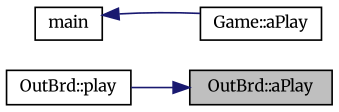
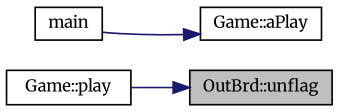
edge "Game::aPlay" -> "main": reversed
node "OutBrd::play": label "OutBrd::play" -> "Game::play"
node "OutBrd::aPlay": label "OutBrd::aPlay" -> "OutBrd::unflag"
